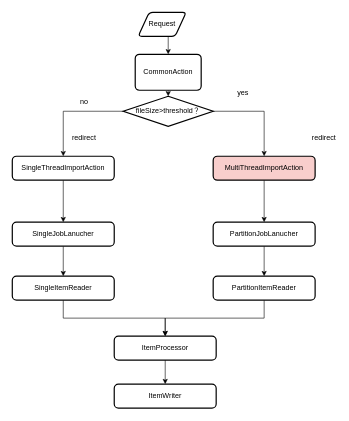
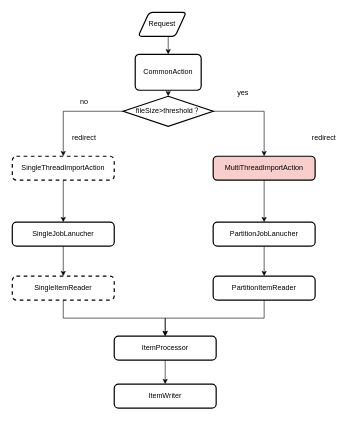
node "SingleThreadImportAction": style solid -> dashed
node "SingleItemReader": style solid -> dashed
